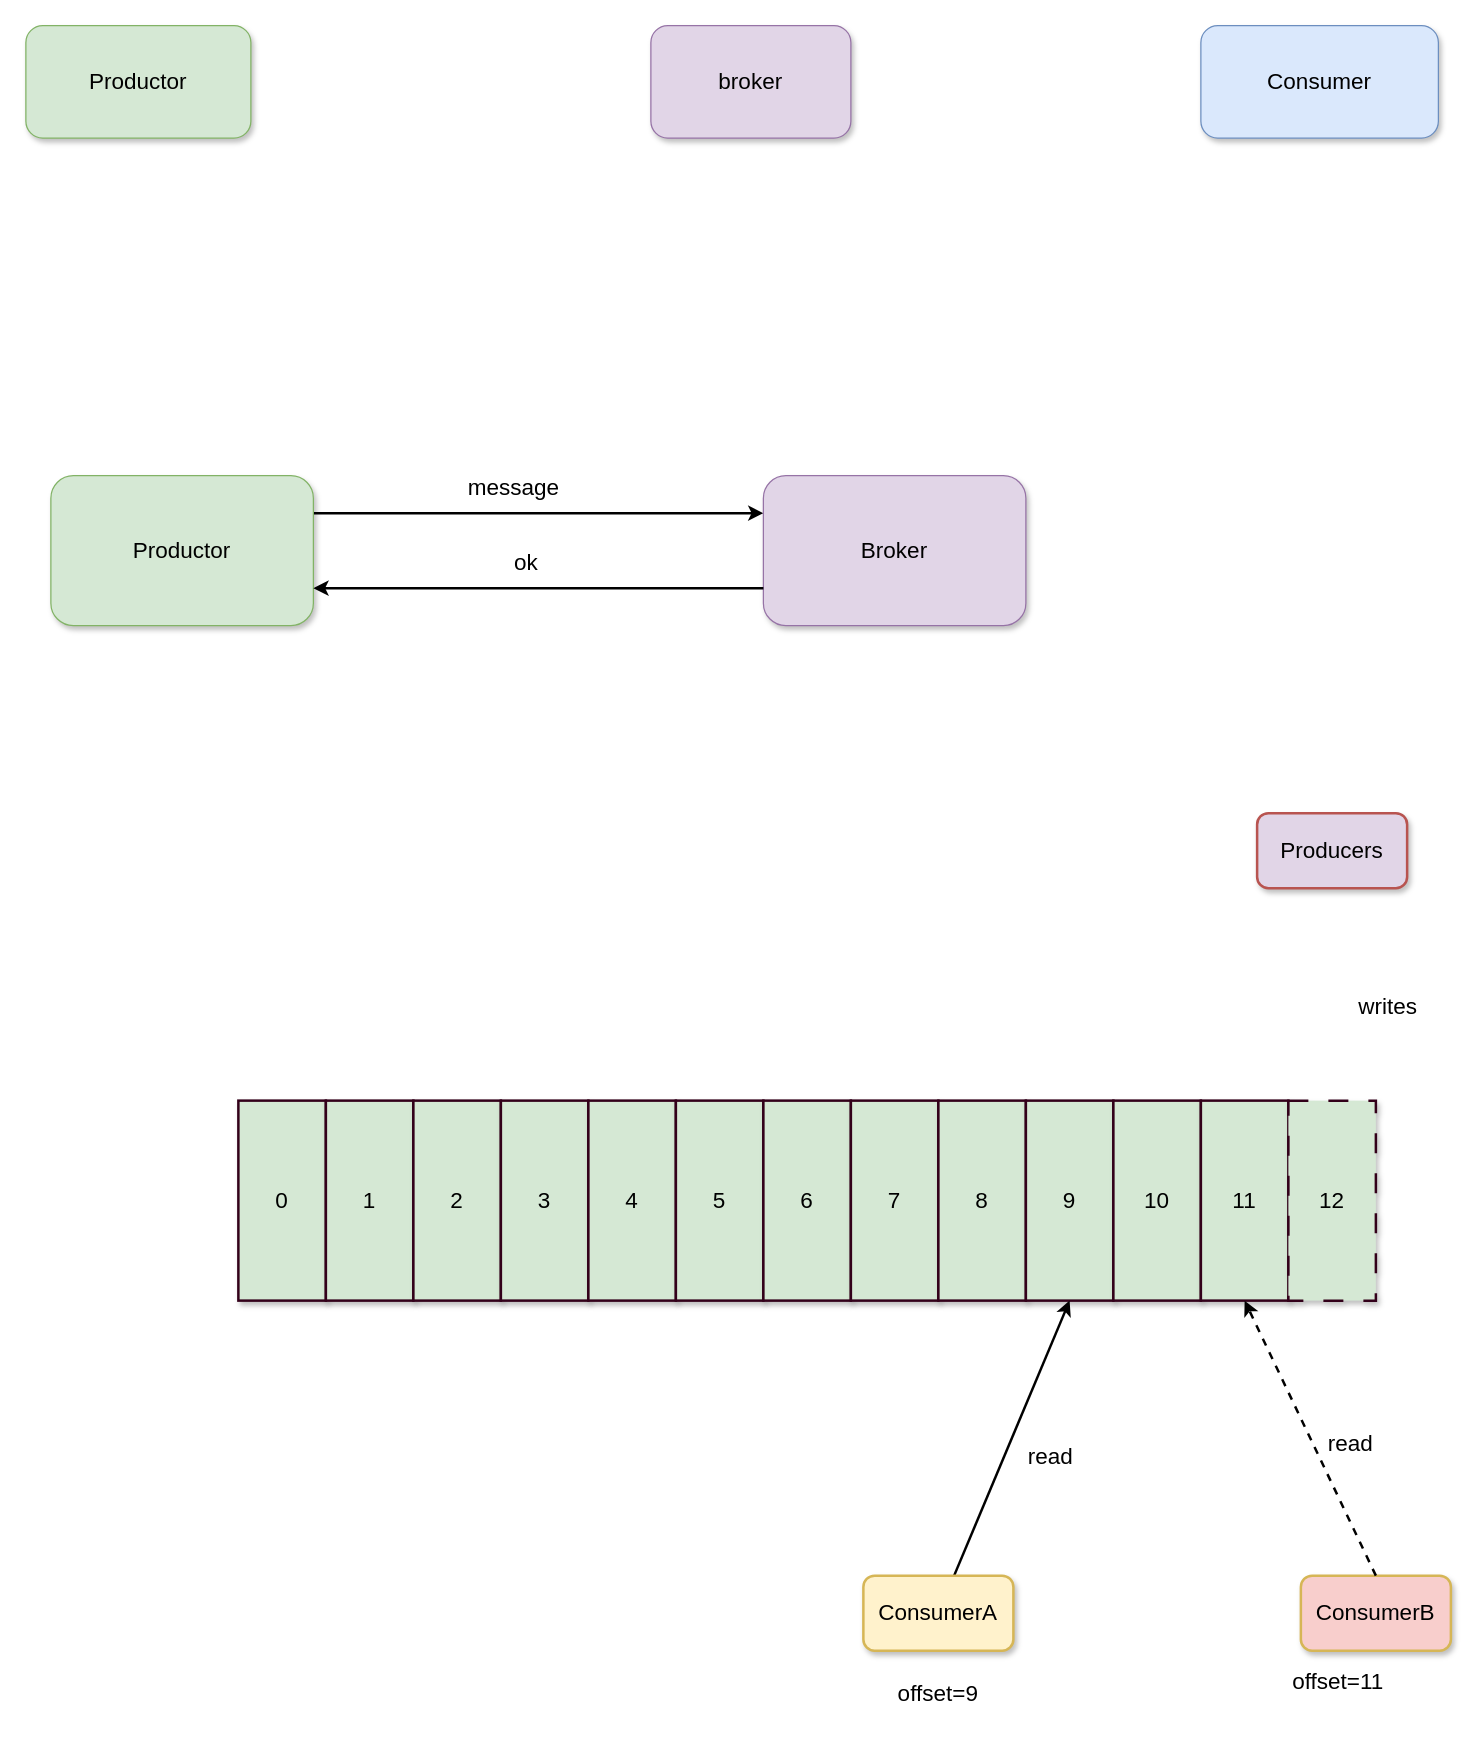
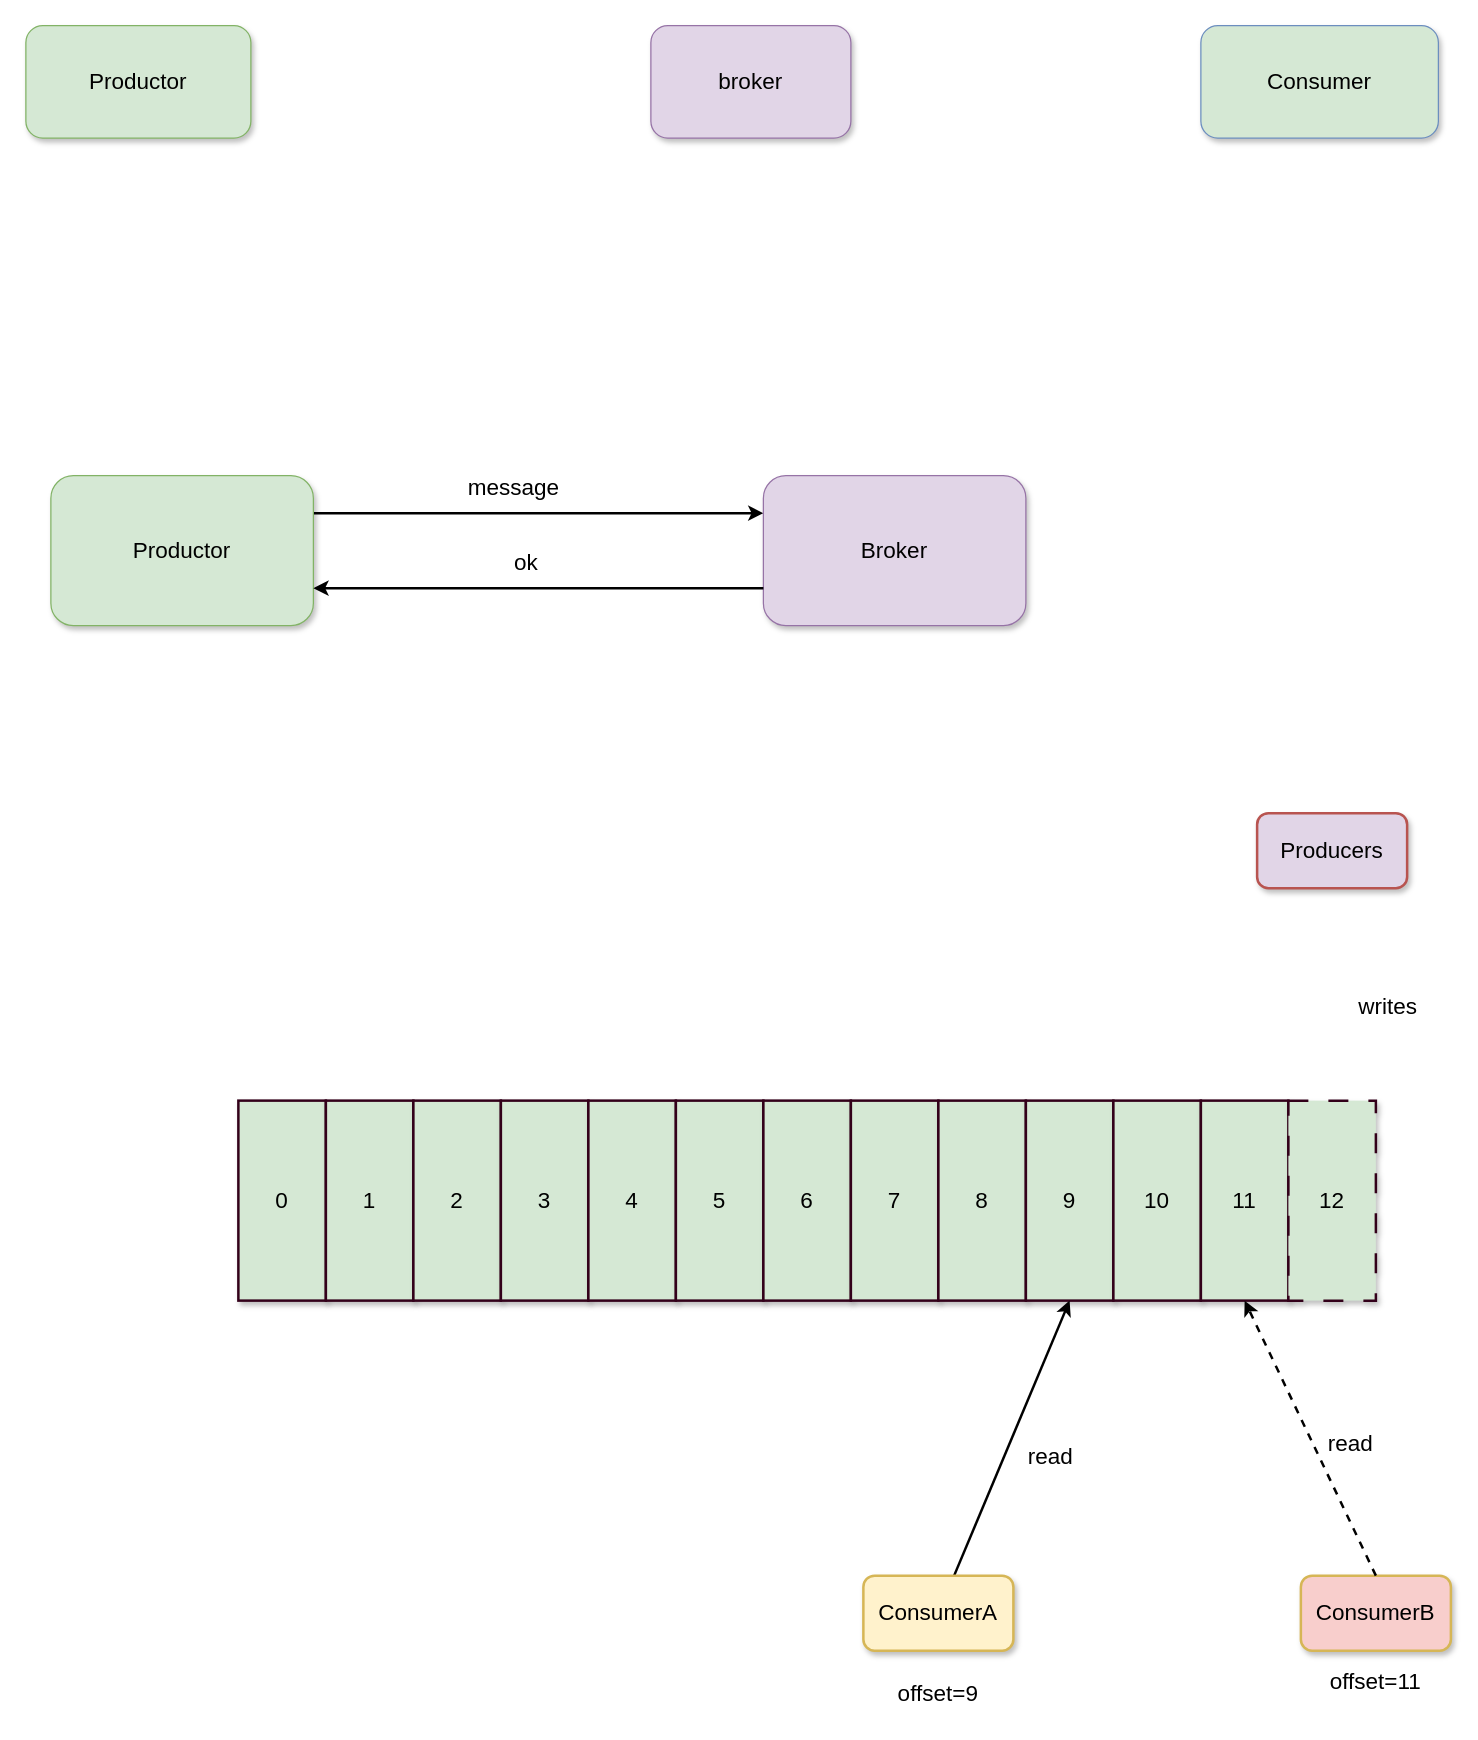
node "Consumer": fillcolor #dae8fc -> #d5e8d4
node "offset=11": moved (1338, 1682) -> (1376, 1682)
